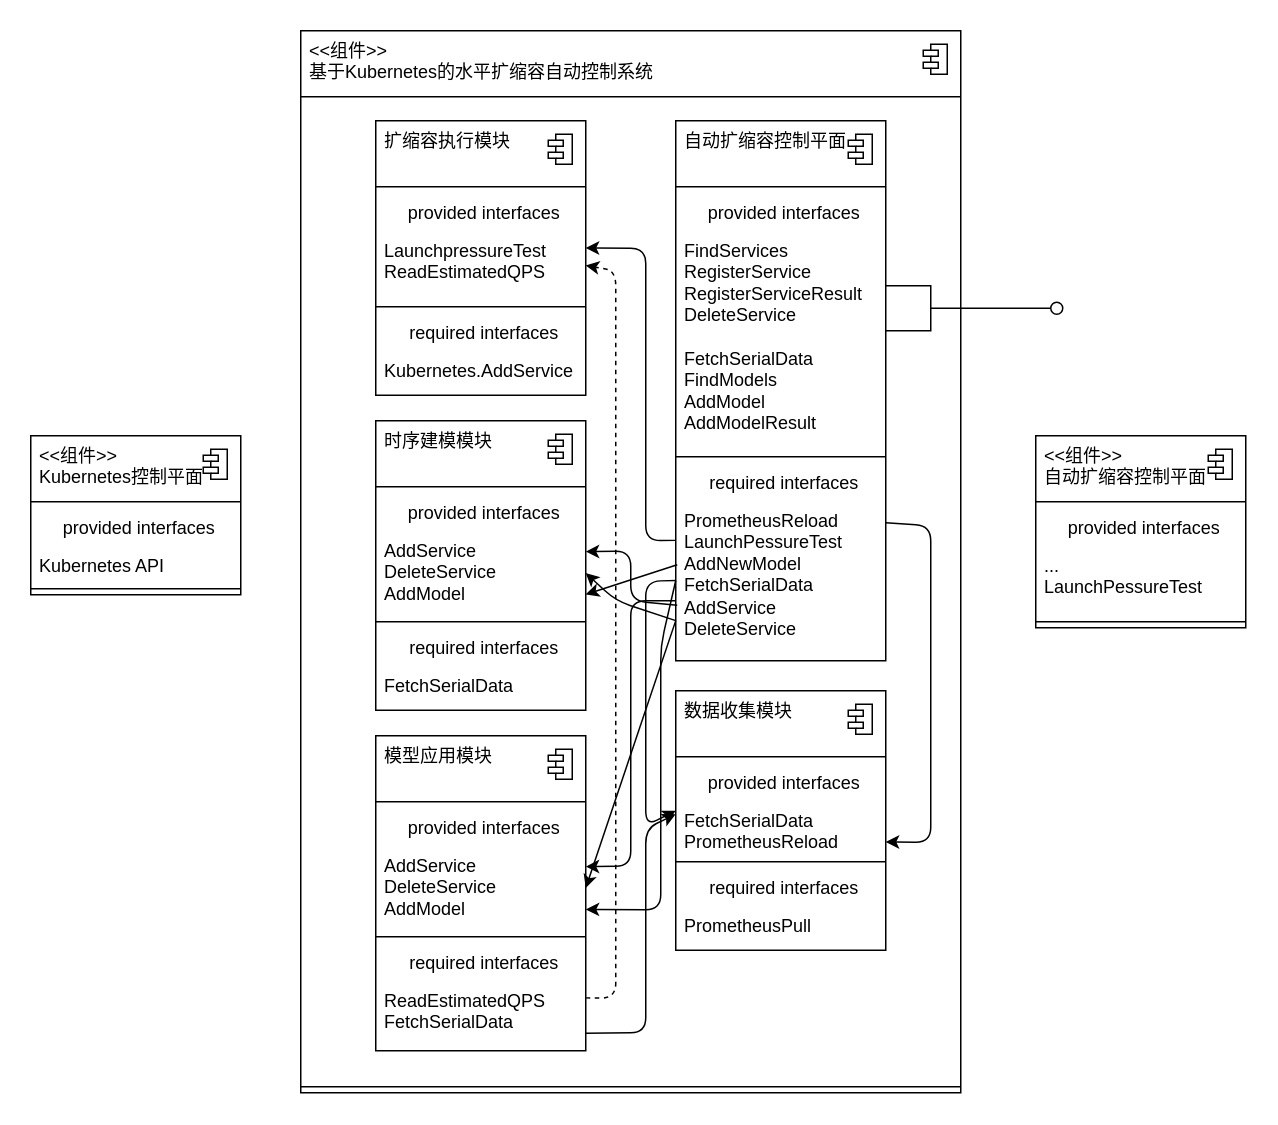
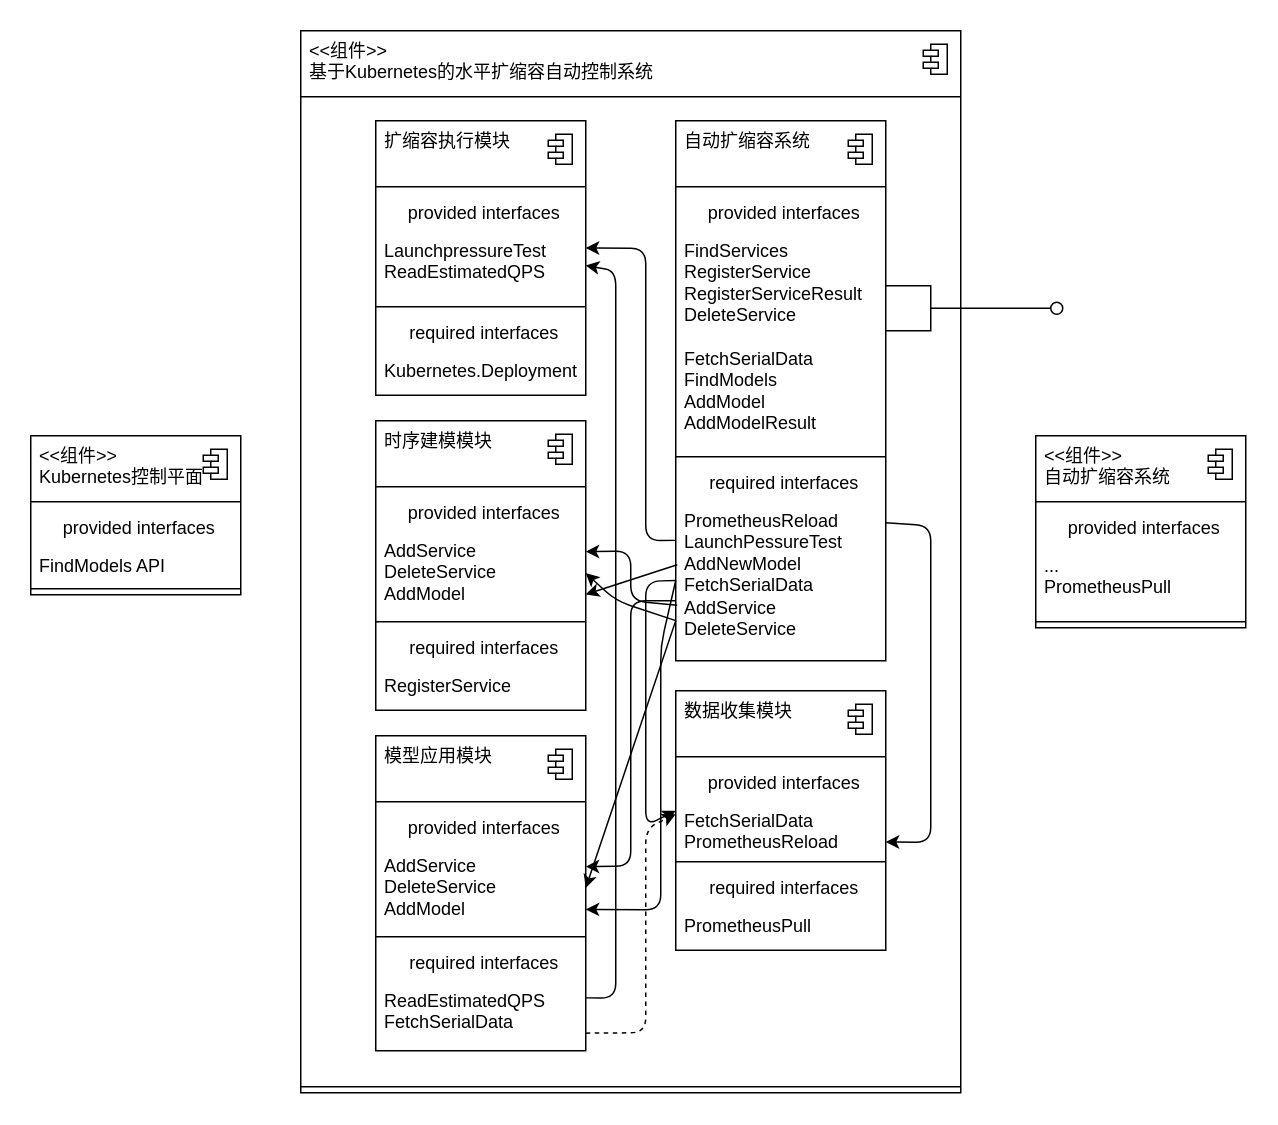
node "自动扩缩容控制平面": label "自动扩缩容控制平面" -> "自动扩缩容系统"
node "Kubernetes.AddService": label "Kubernetes.AddService" -> "Kubernetes.Deployment"
node "<<组件>> 自动扩缩容控制平面": label "<<组件>> 自动扩缩容控制平面" -> "<<组件>> 自动扩缩容系统"
edge "ReadEstimatedQPS FetchSerialData" -> "LaunchpressureTest ReadEstimatedQPS": style dashed -> solid
node "Kubernetes API": label "Kubernetes API" -> "FindModels API"
node "... LaunchPessureTest": label "... LaunchPessureTest" -> "... PrometheusPull"
node "FetchSerialData": label "FetchSerialData" -> "RegisterService"
edge "ReadEstimatedQPS FetchSerialData" -> "FetchSerialData PrometheusReload": style solid -> dashed
